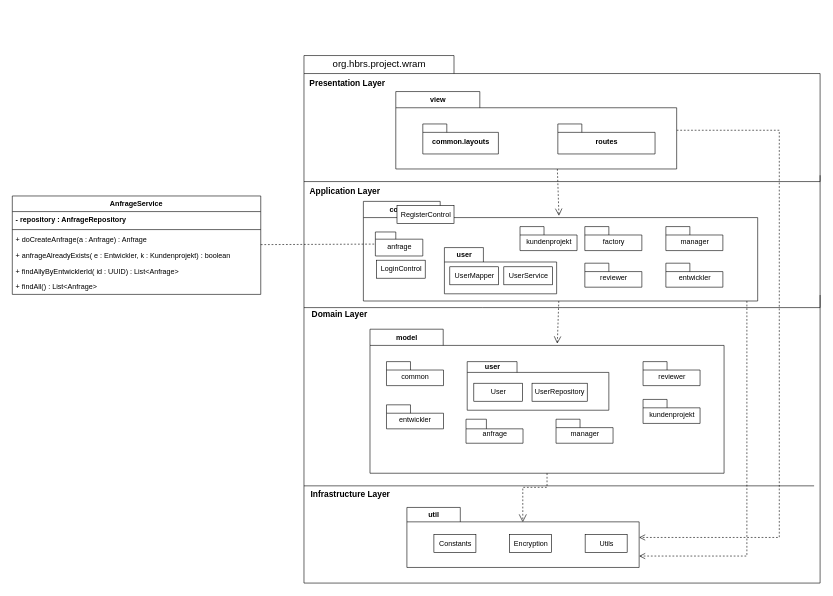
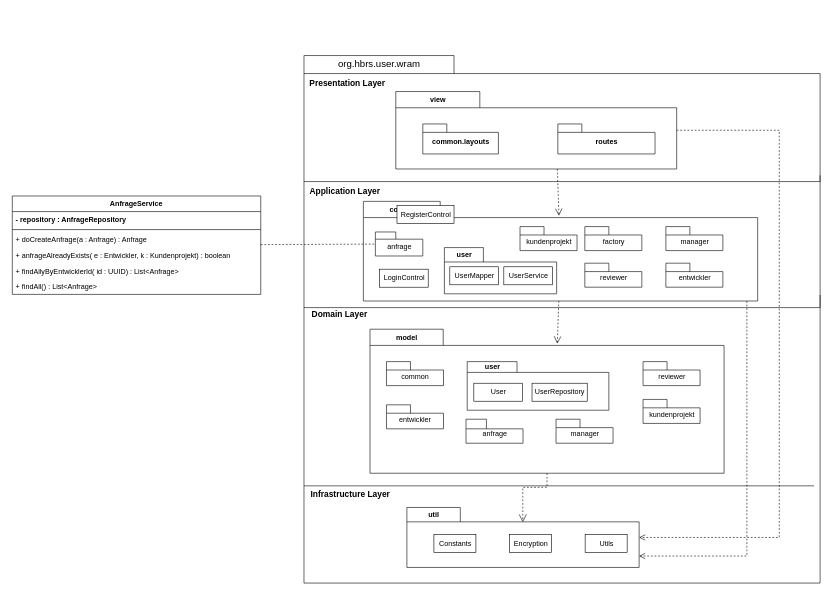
node "org.hbrs.project.wram": label "org.hbrs.project.wram" -> "org.hbrs.user.wram"
node "LoginControl": moved (401, 269) -> (404, 278)
